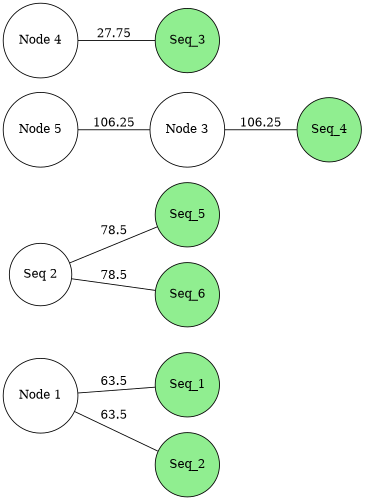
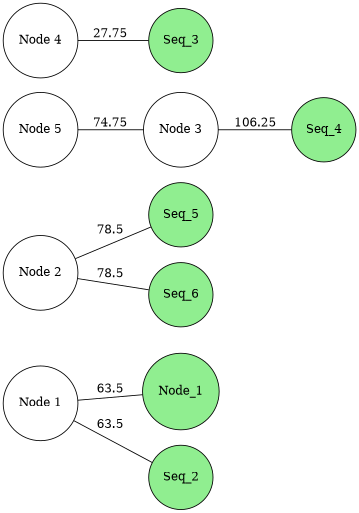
edge "Node 5" -- "Node 3": label "106.25" -> "74.75"
node "Seq 2": label "Seq 2" -> "Node 2"
node "Seq_1": label "Seq_1" -> "Node_1"
